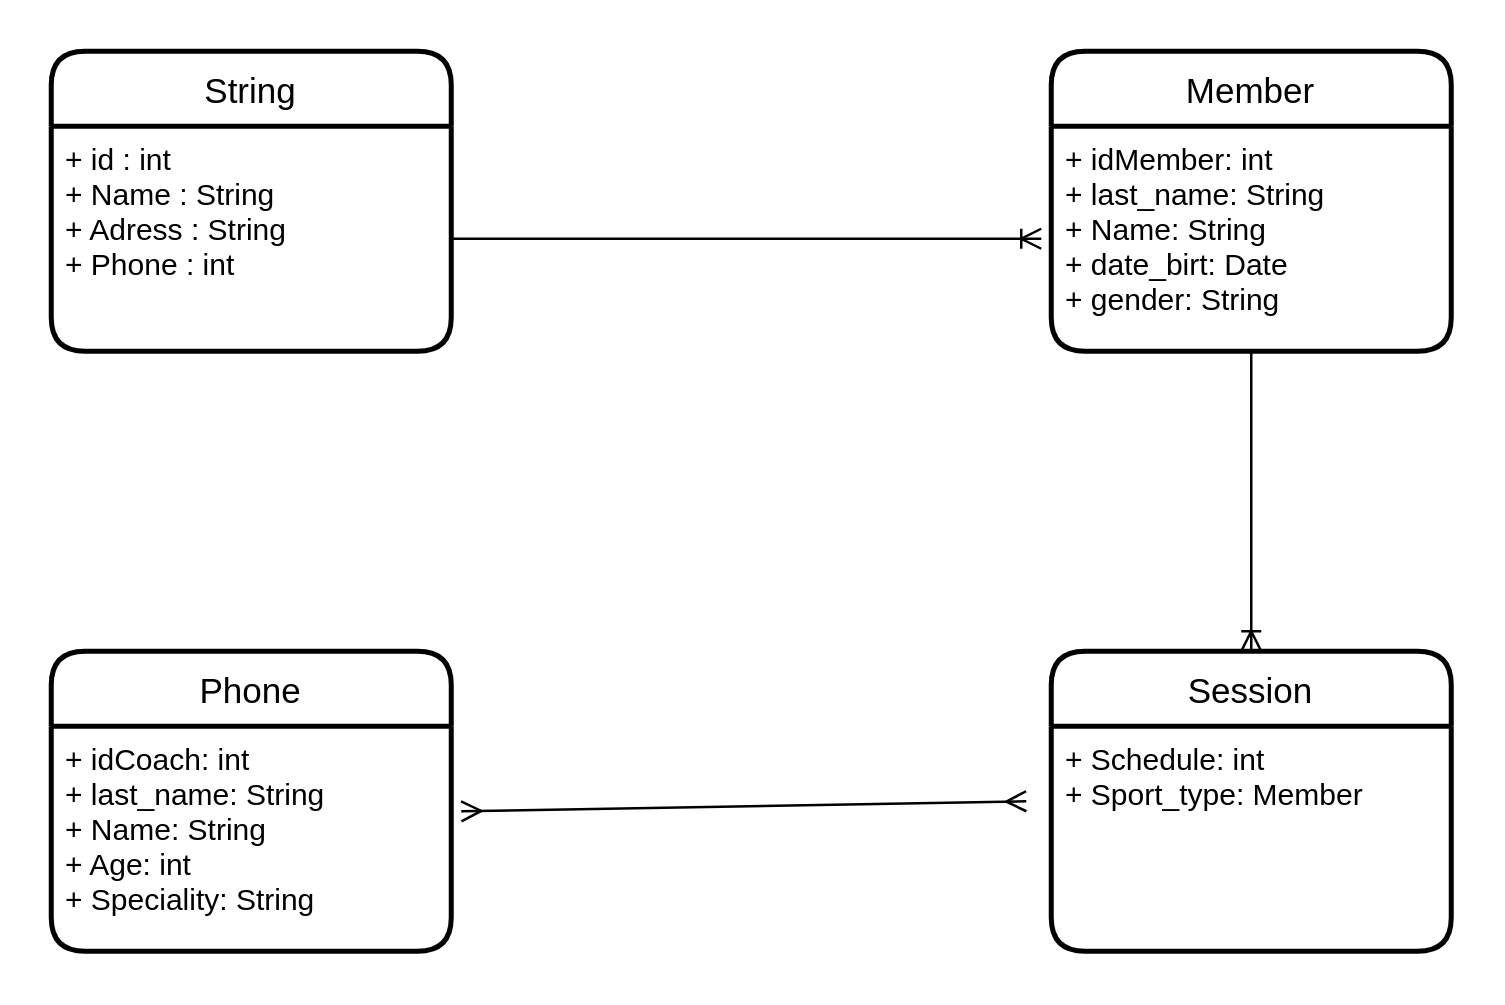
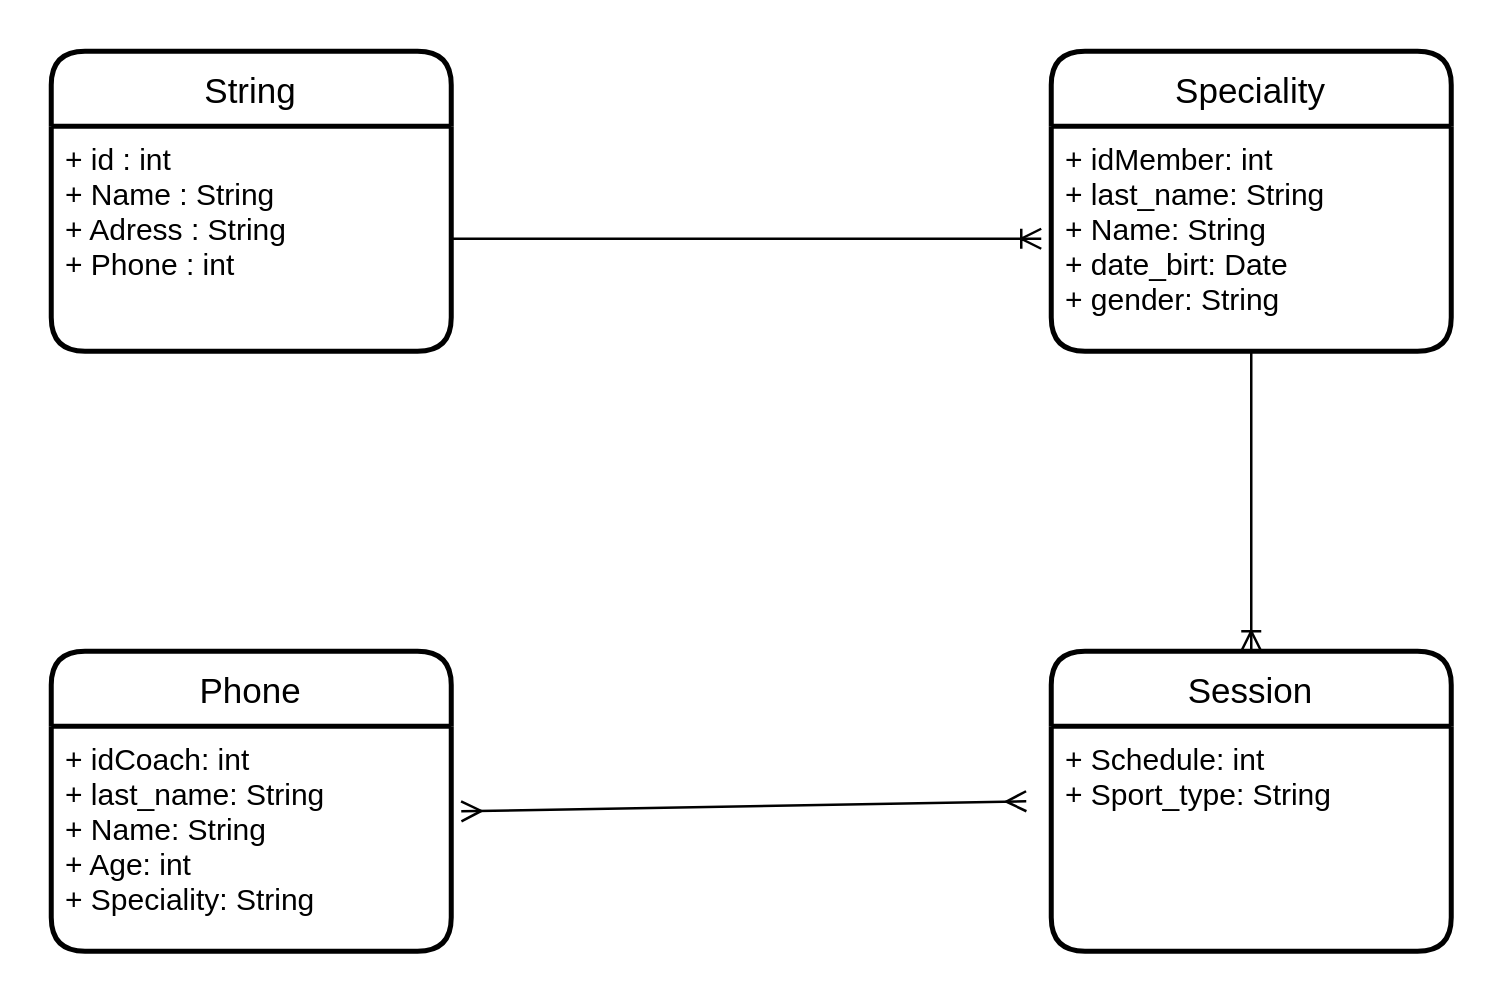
node "Member": label "Member" -> "Speciality"
node "+ Schedule: int + Sport_type: Member": label "+ Schedule: int + Sport_type: Member" -> "+ Schedule: int + Sport_type: String"
